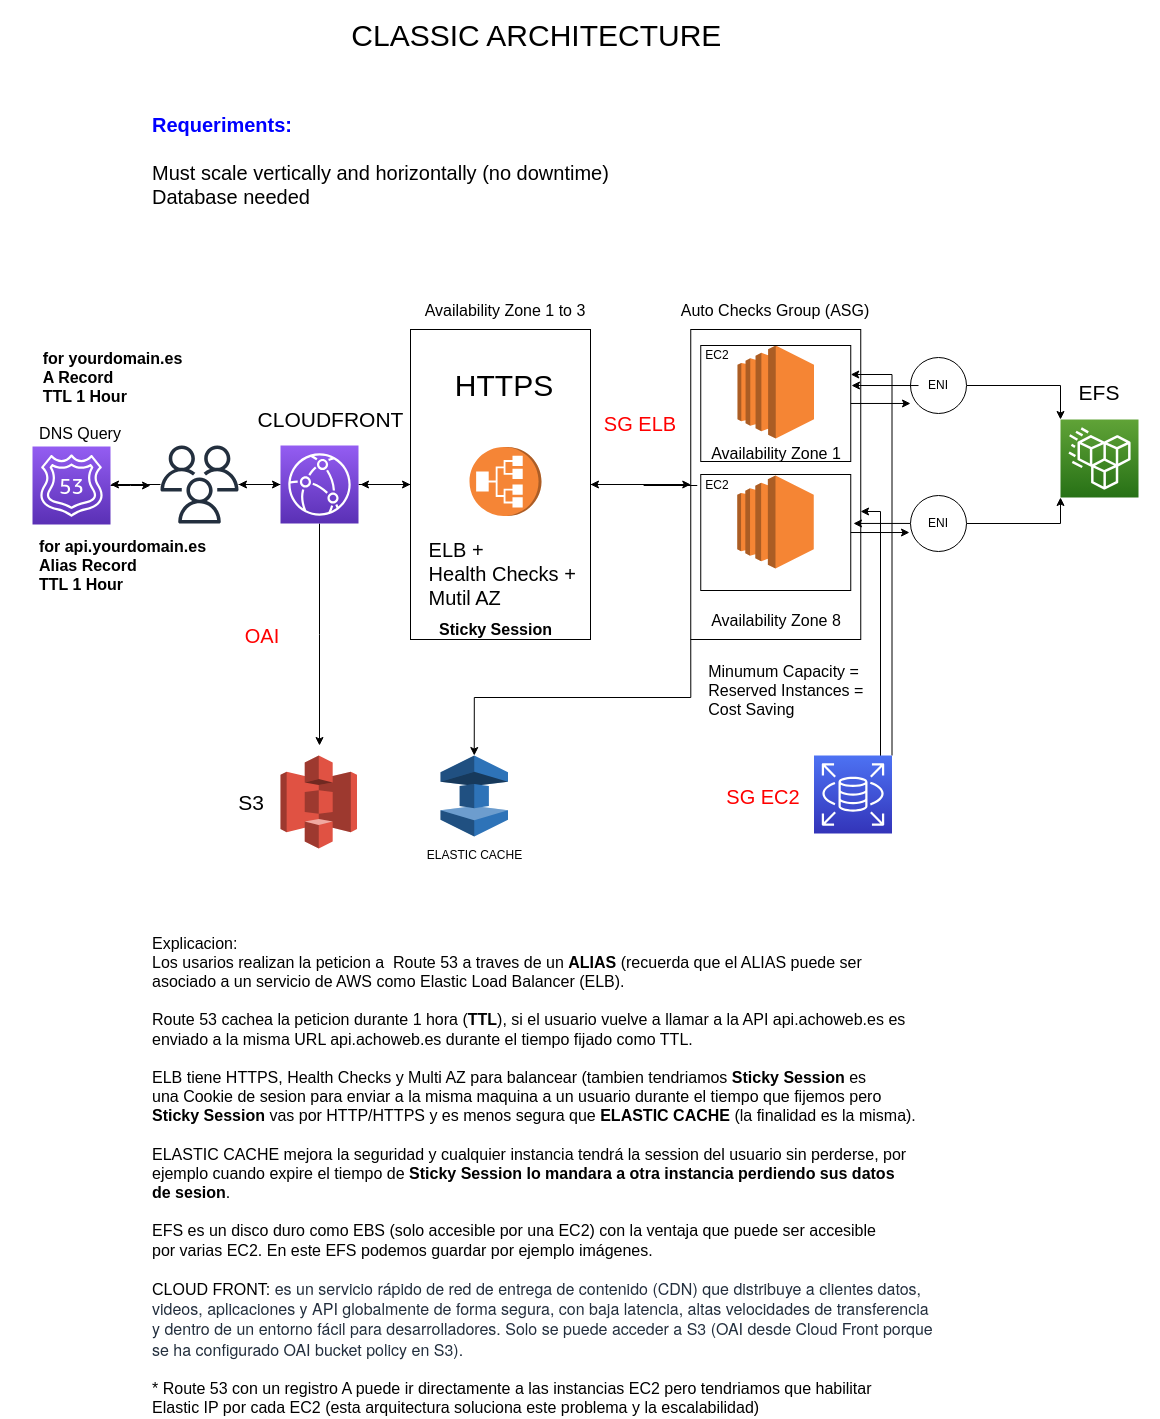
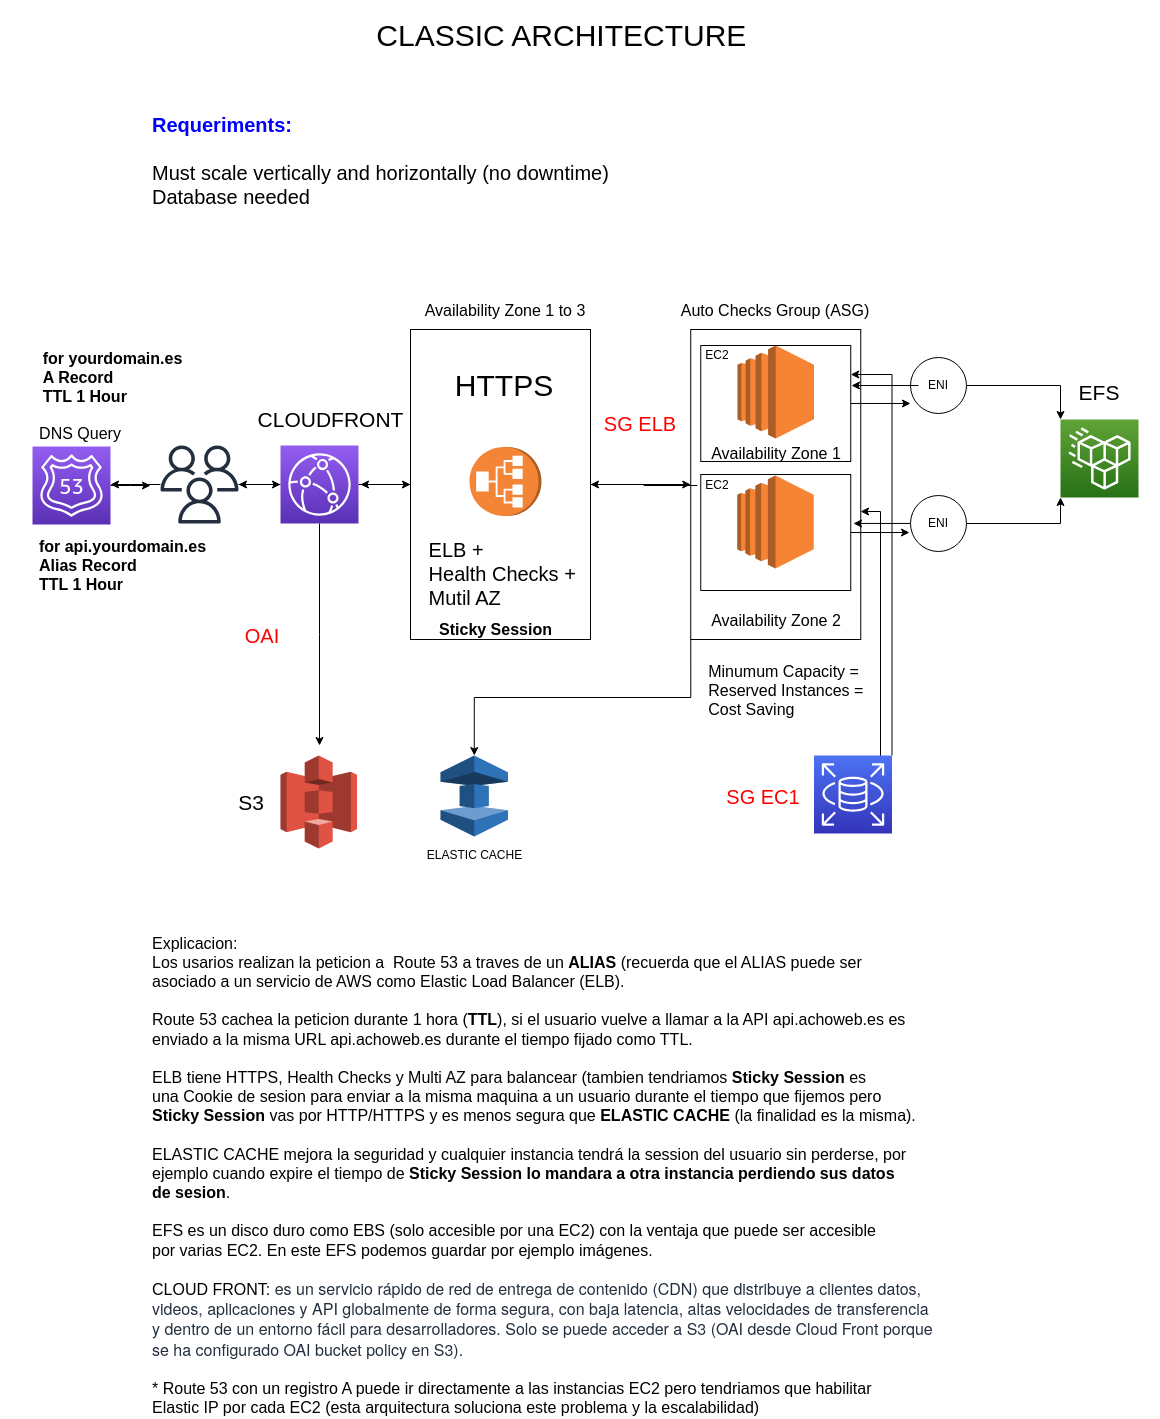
node "CLASSIC ARCHITECTURE": moved (541, 36) -> (566, 36)
node "Availability Zone 8": label "Availability Zone 8" -> "Availability Zone 2"
node "SG EC2": label "SG EC2" -> "SG EC1"
